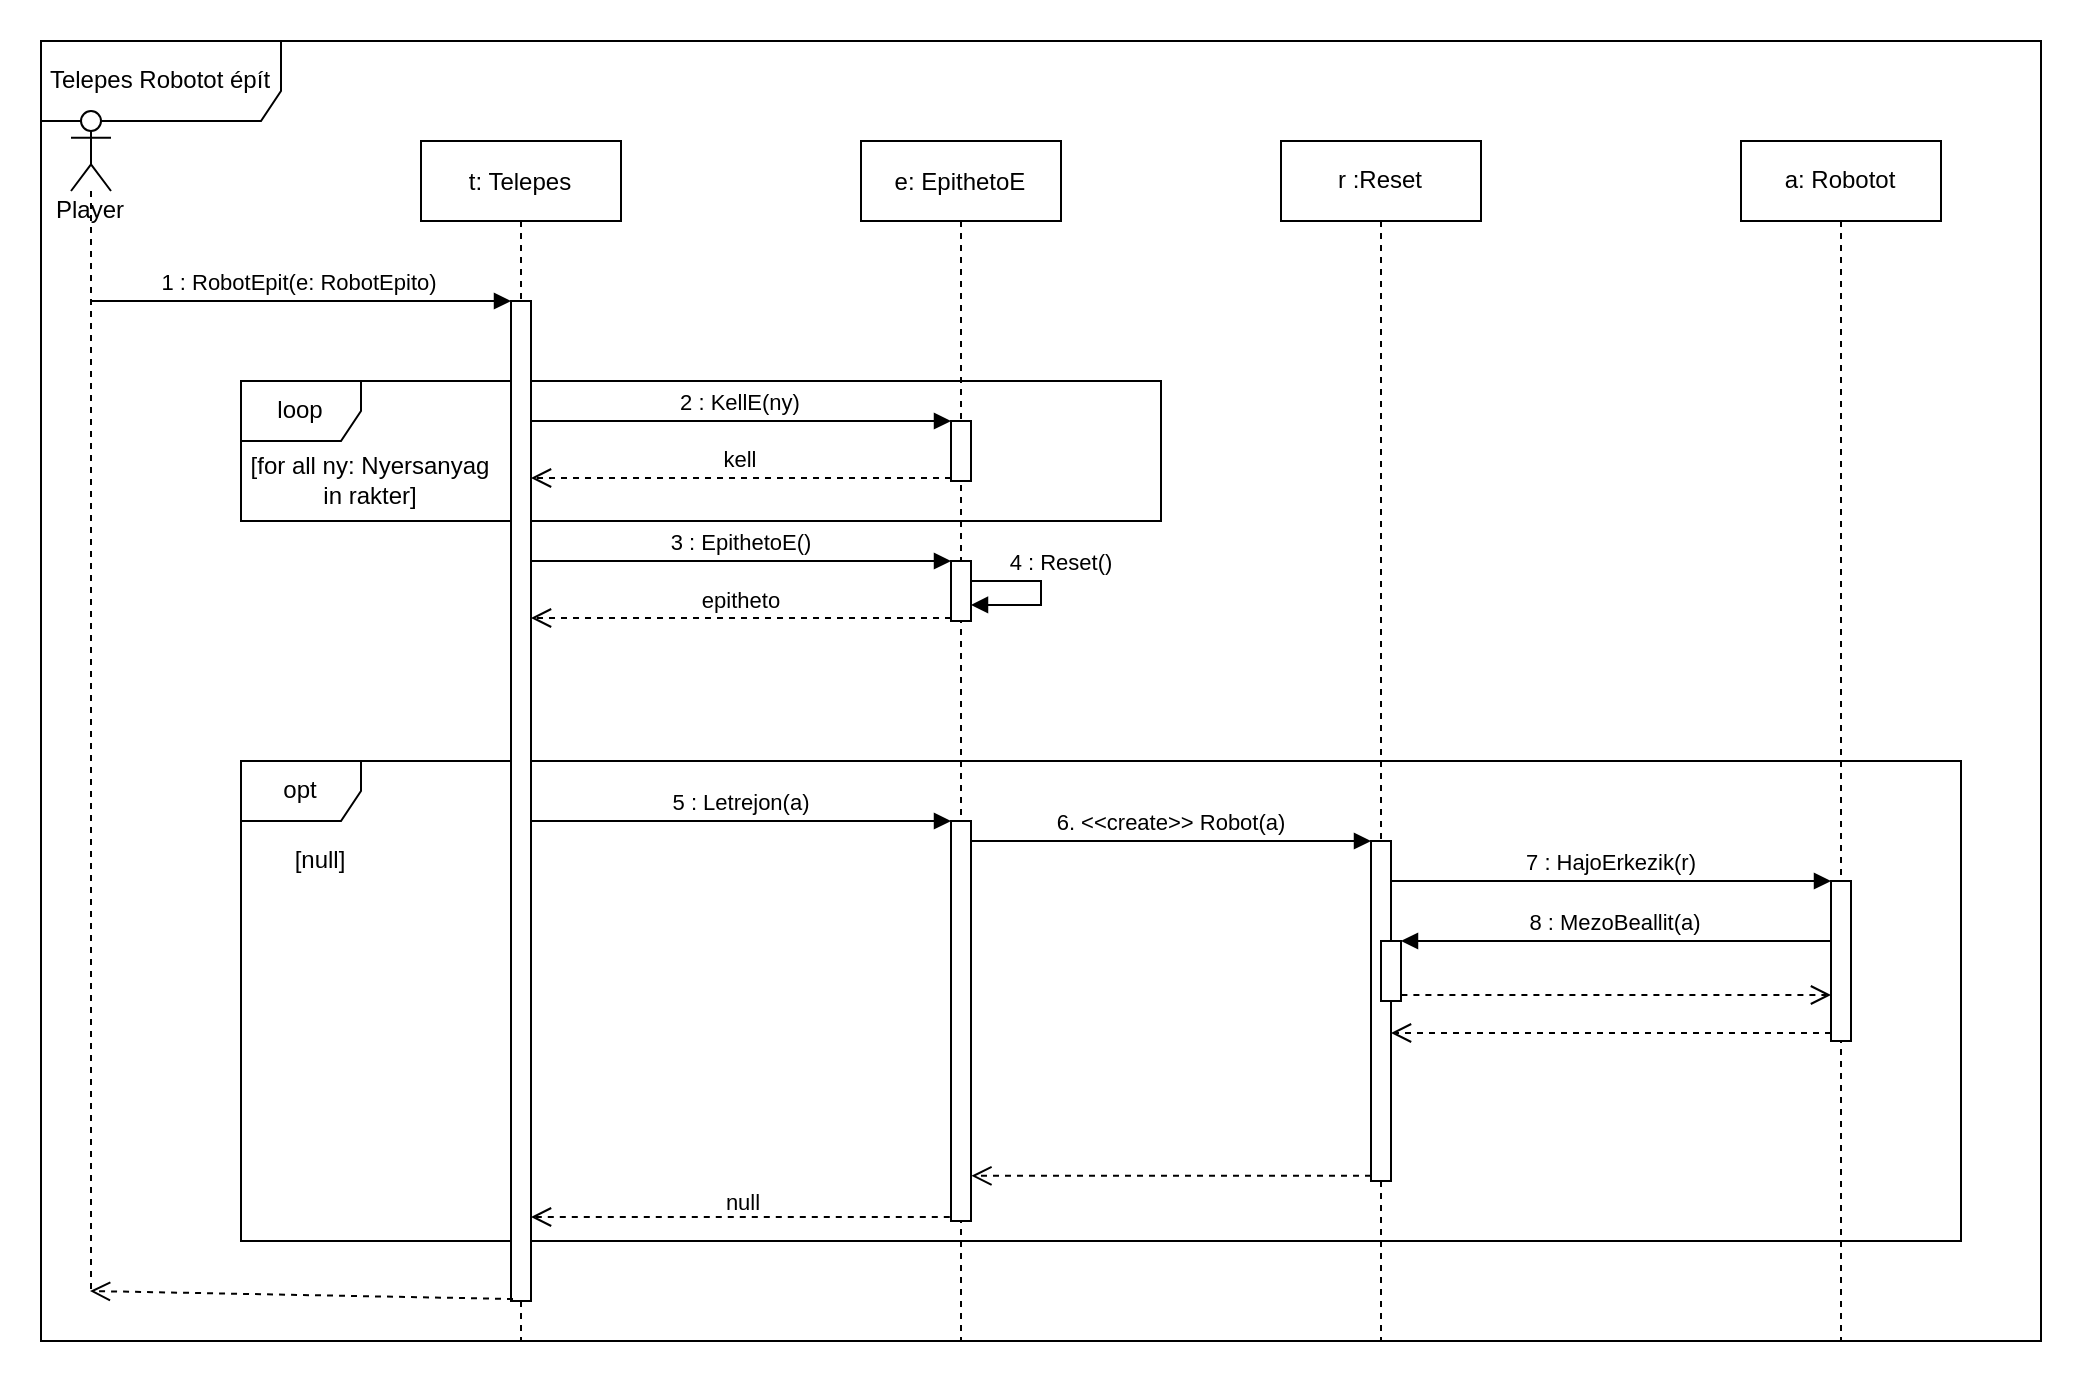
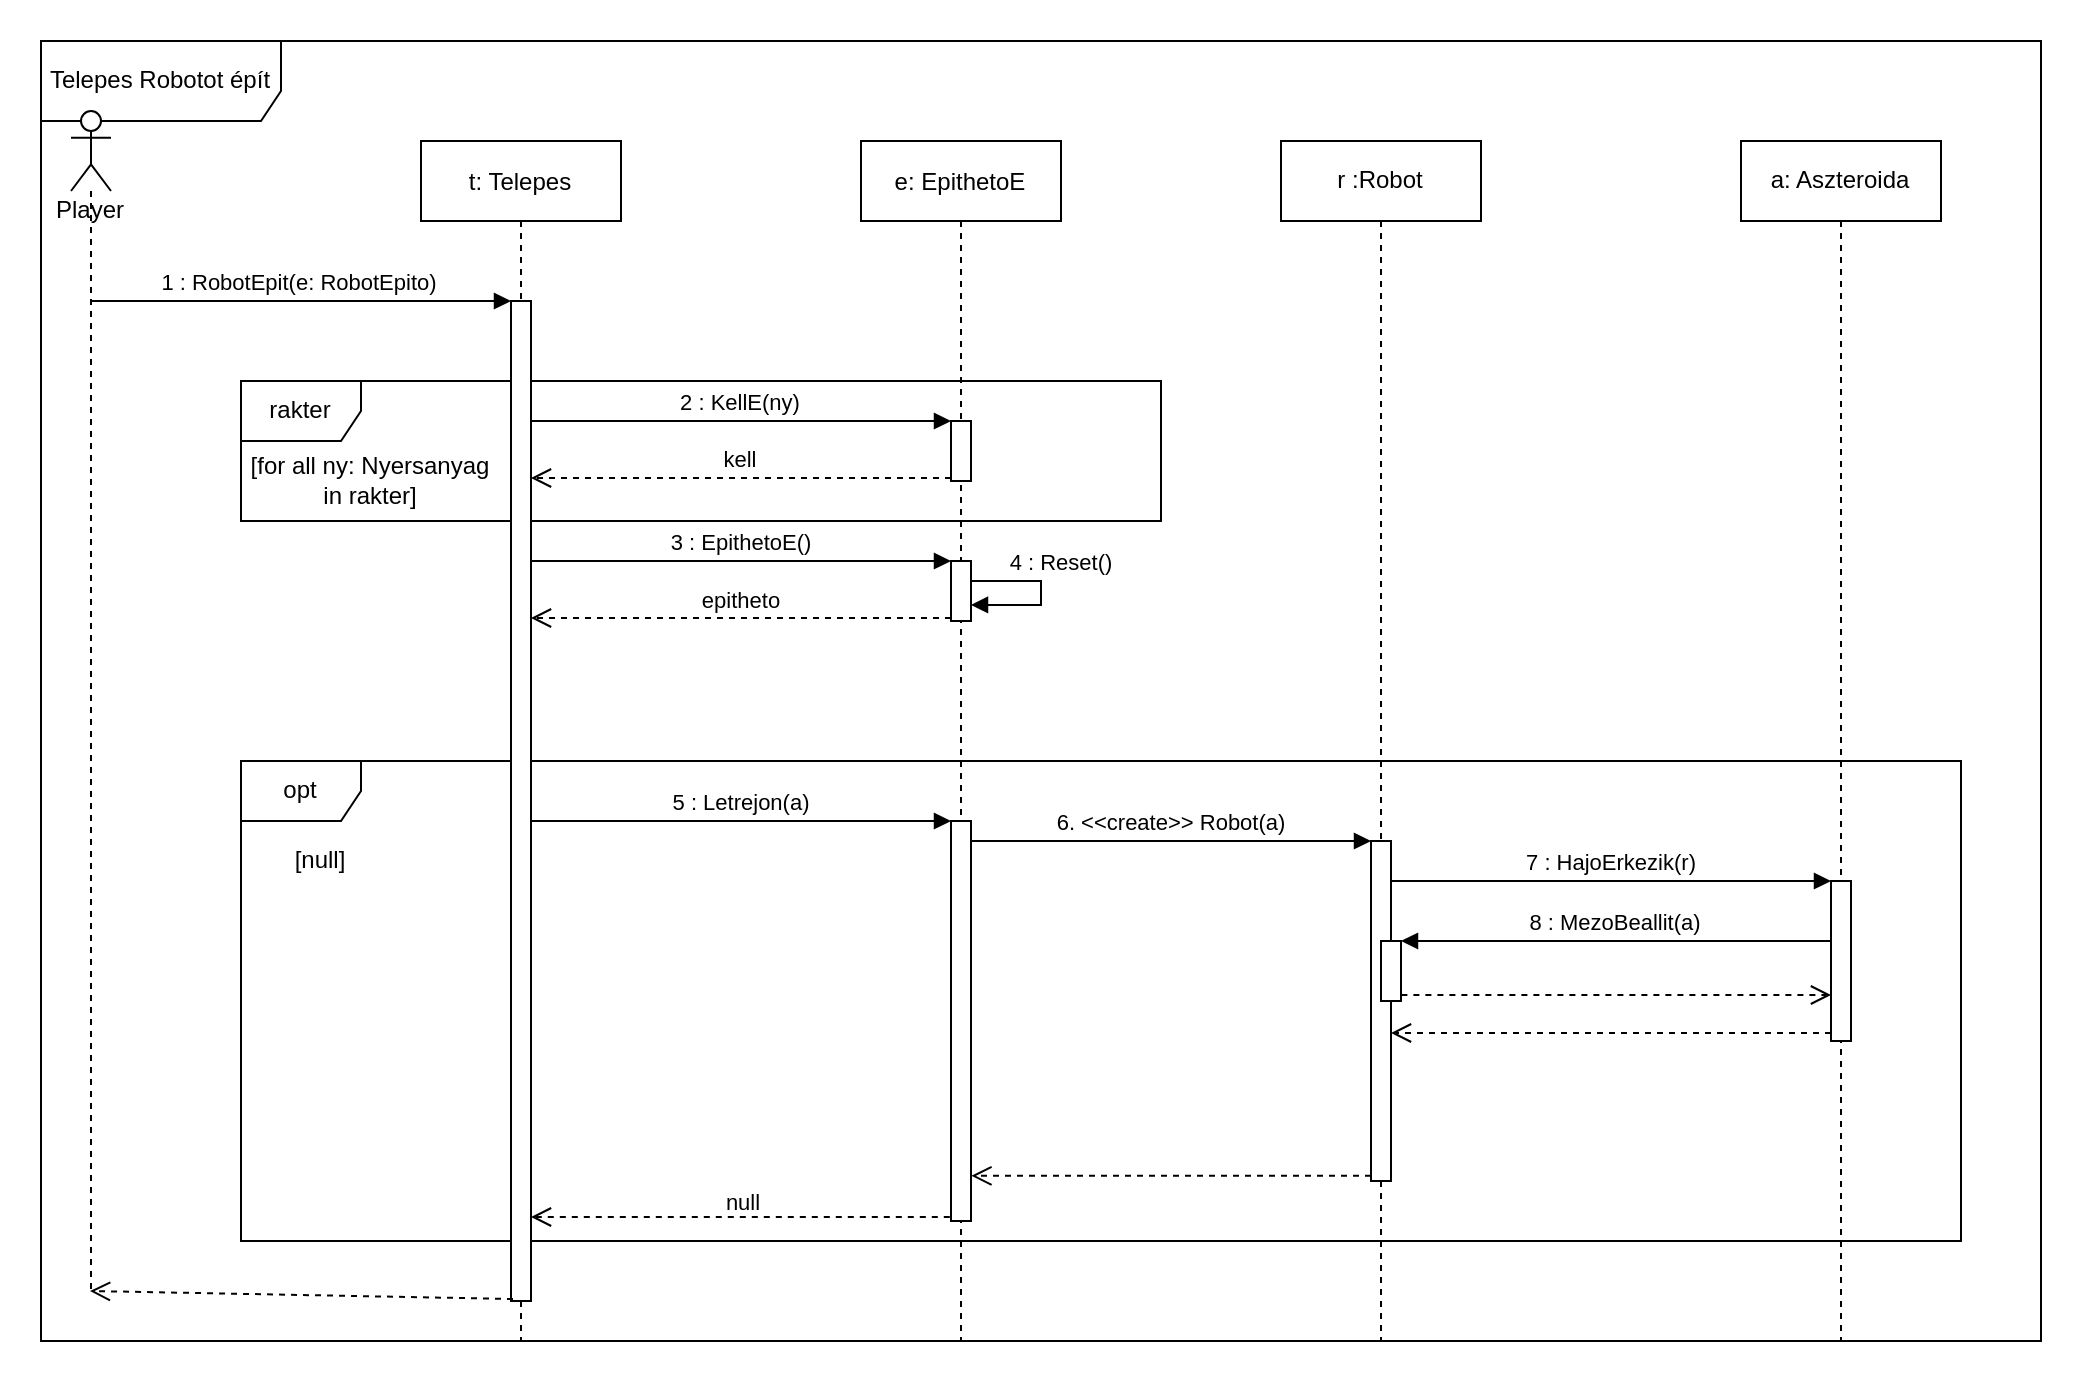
node "r :Reset": label "r :Reset" -> "r :Robot"
node "a: Robotot": label "a: Robotot" -> "a: Aszteroida"
node "loop": label "loop" -> "rakter"
